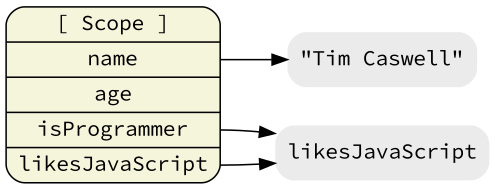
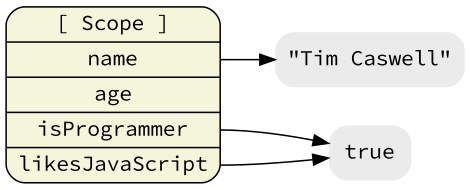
node "likesJavaScript": label "likesJavaScript" -> "true"
